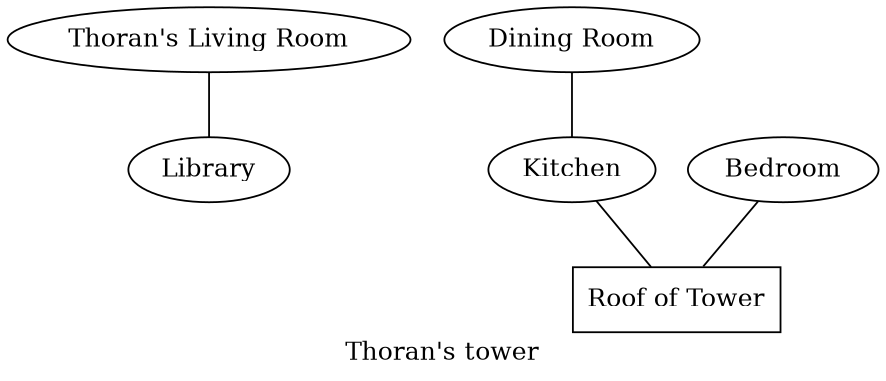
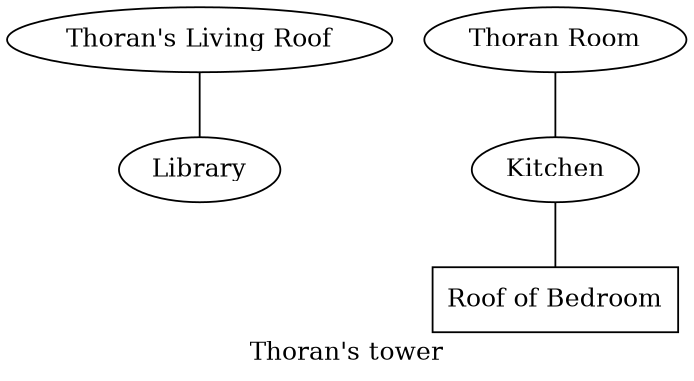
node "Thoran's Living Room": label "Thoran's Living Room" -> "Thoran's Living Roof"
node "Dining Room": label "Dining Room" -> "Thoran Room"
node "Bedroom": removed
node "Roof of Tower": label "Roof of Tower" -> "Roof of Bedroom"
